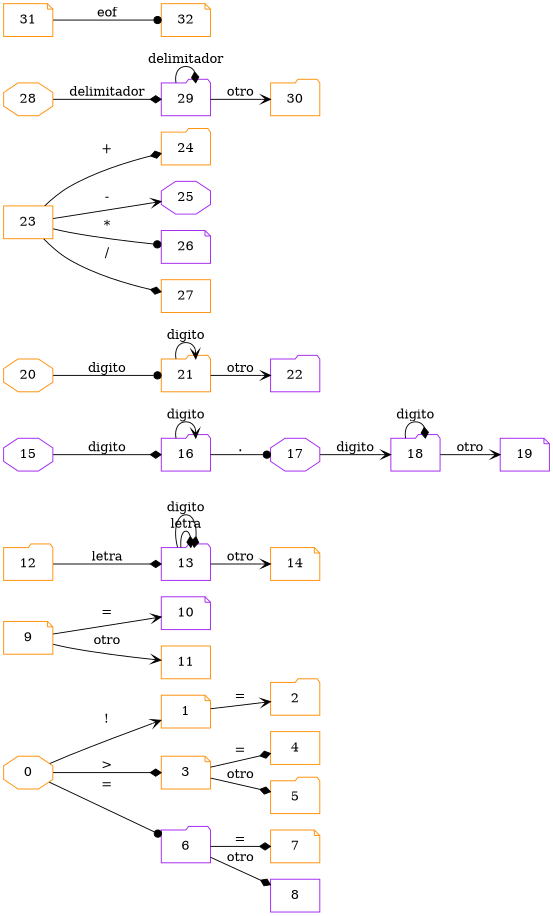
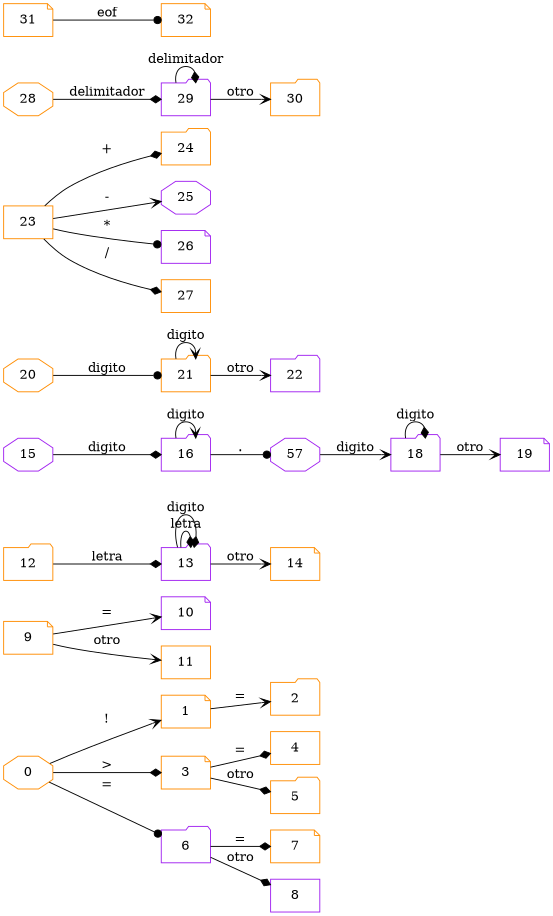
node "17": label "17" -> "57"
